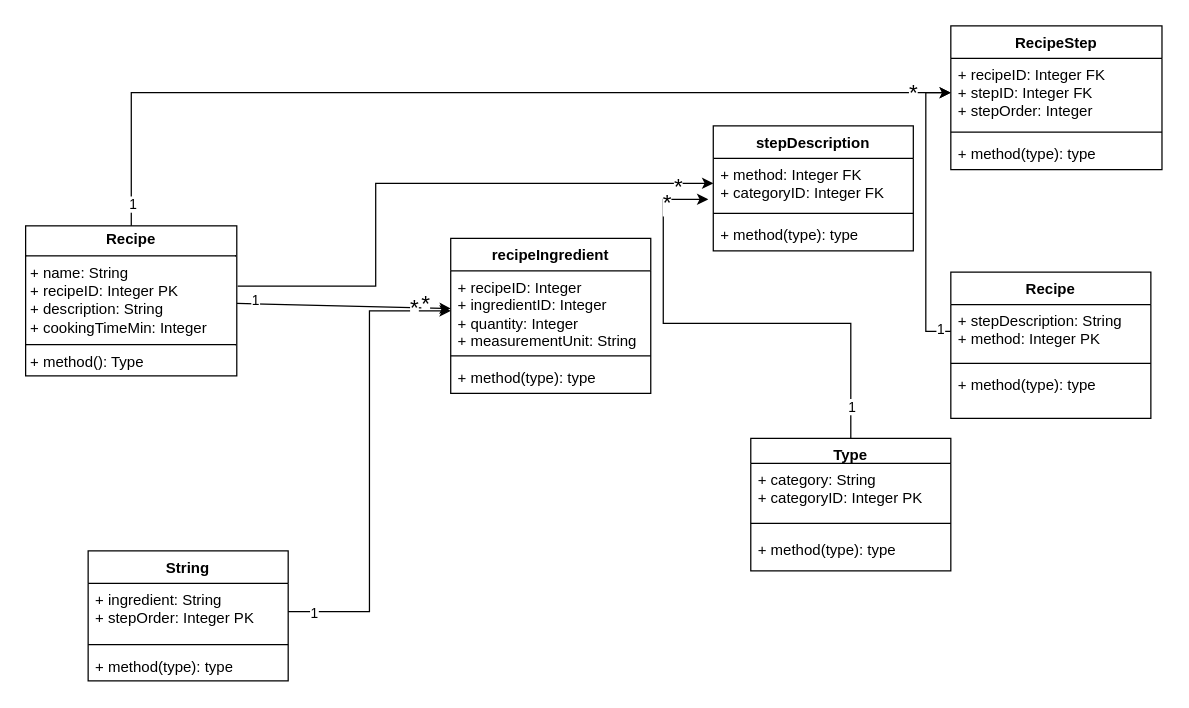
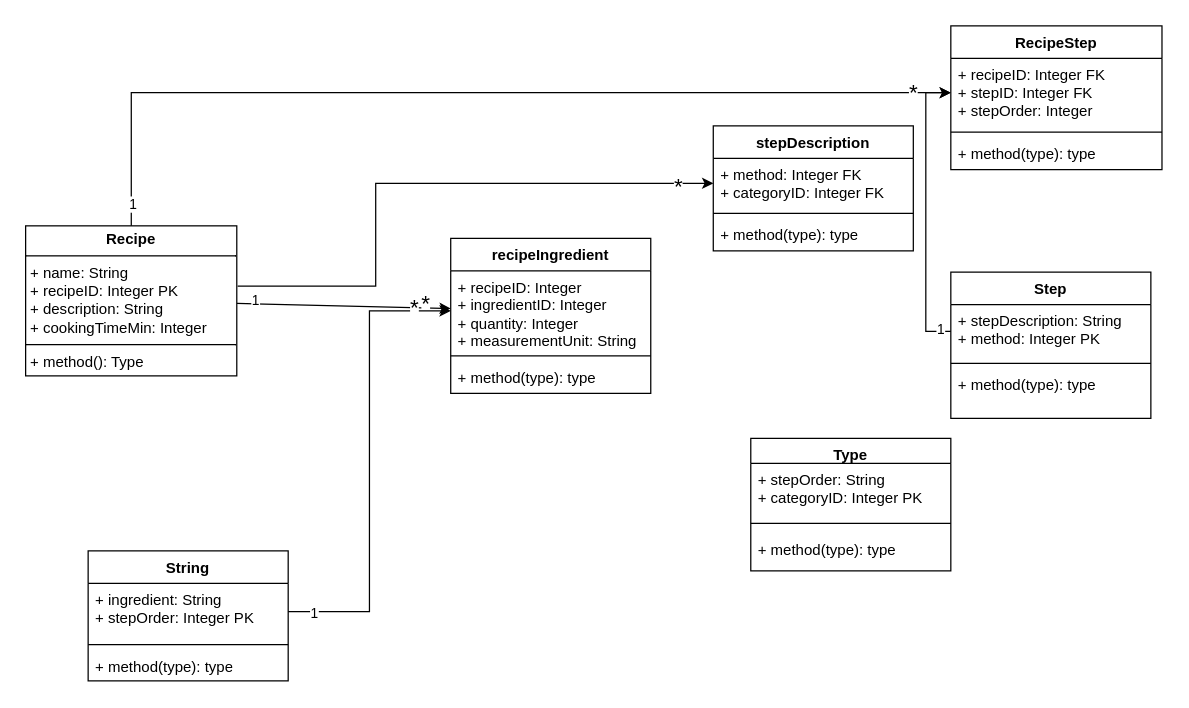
node "Recipe": label "Recipe" -> "Step"
edge "Type" -> "+ method: Integer FK + categoryID: Integer FK": removed, labels "1", "*"
node "+ category: String + categoryID: Integer PK": label "+ category: String + categoryID: Integer PK" -> "+ stepOrder: String + categoryID: Integer PK"
